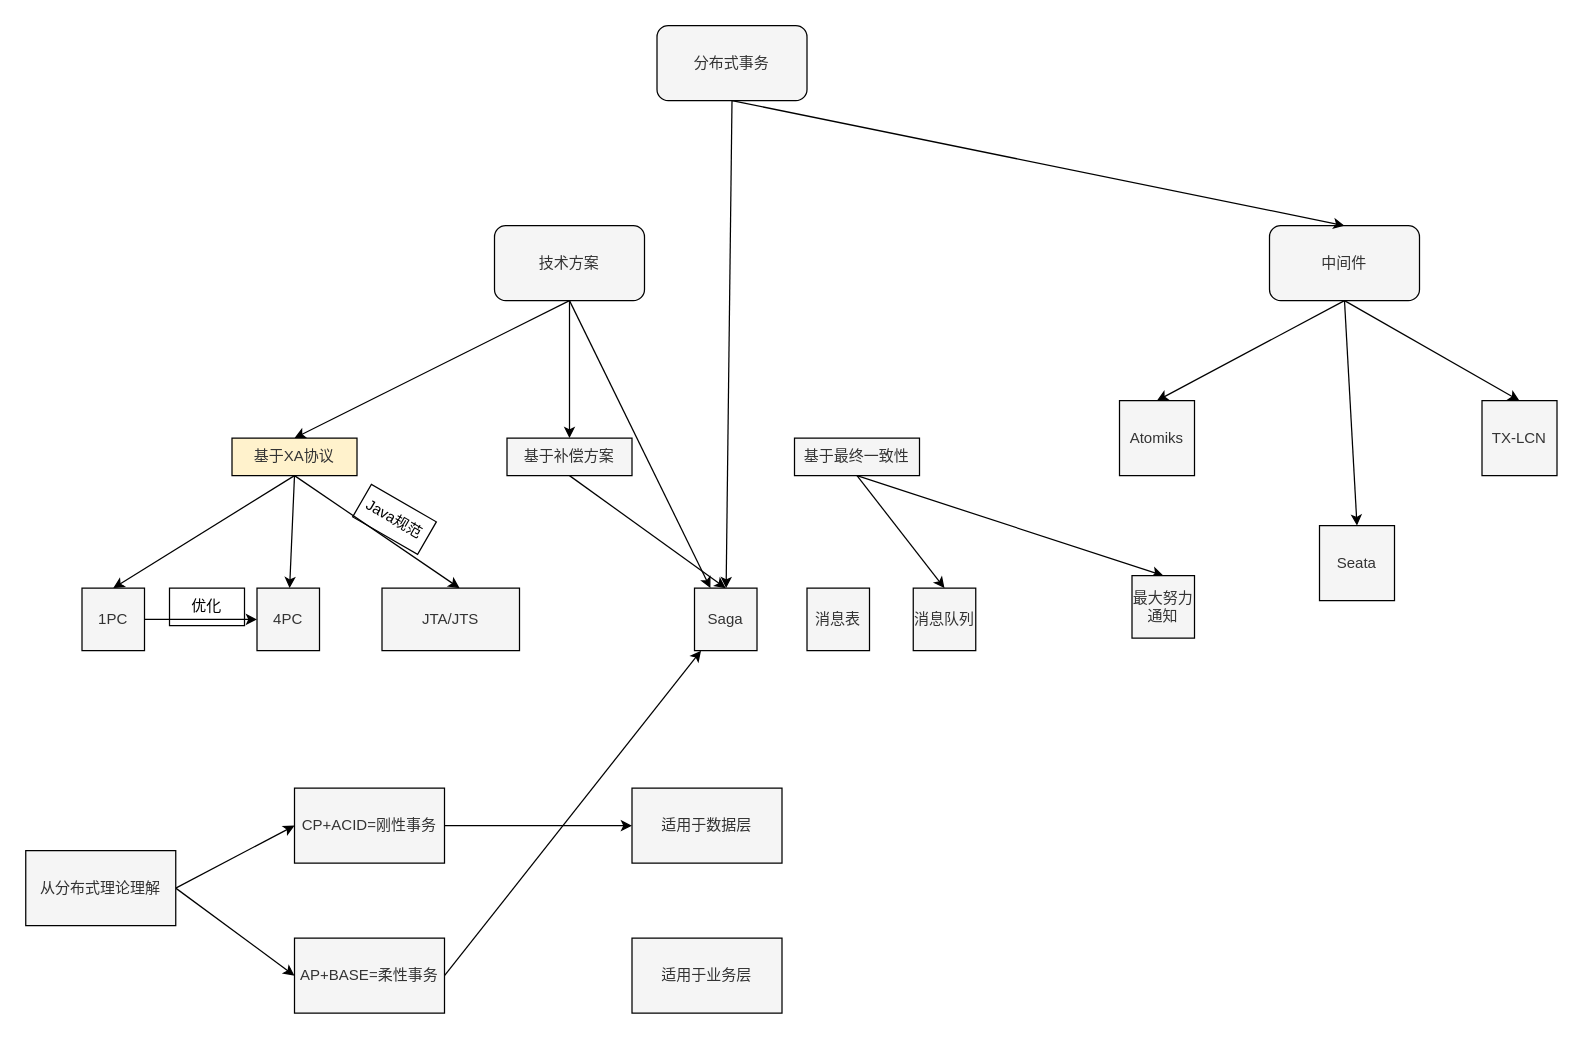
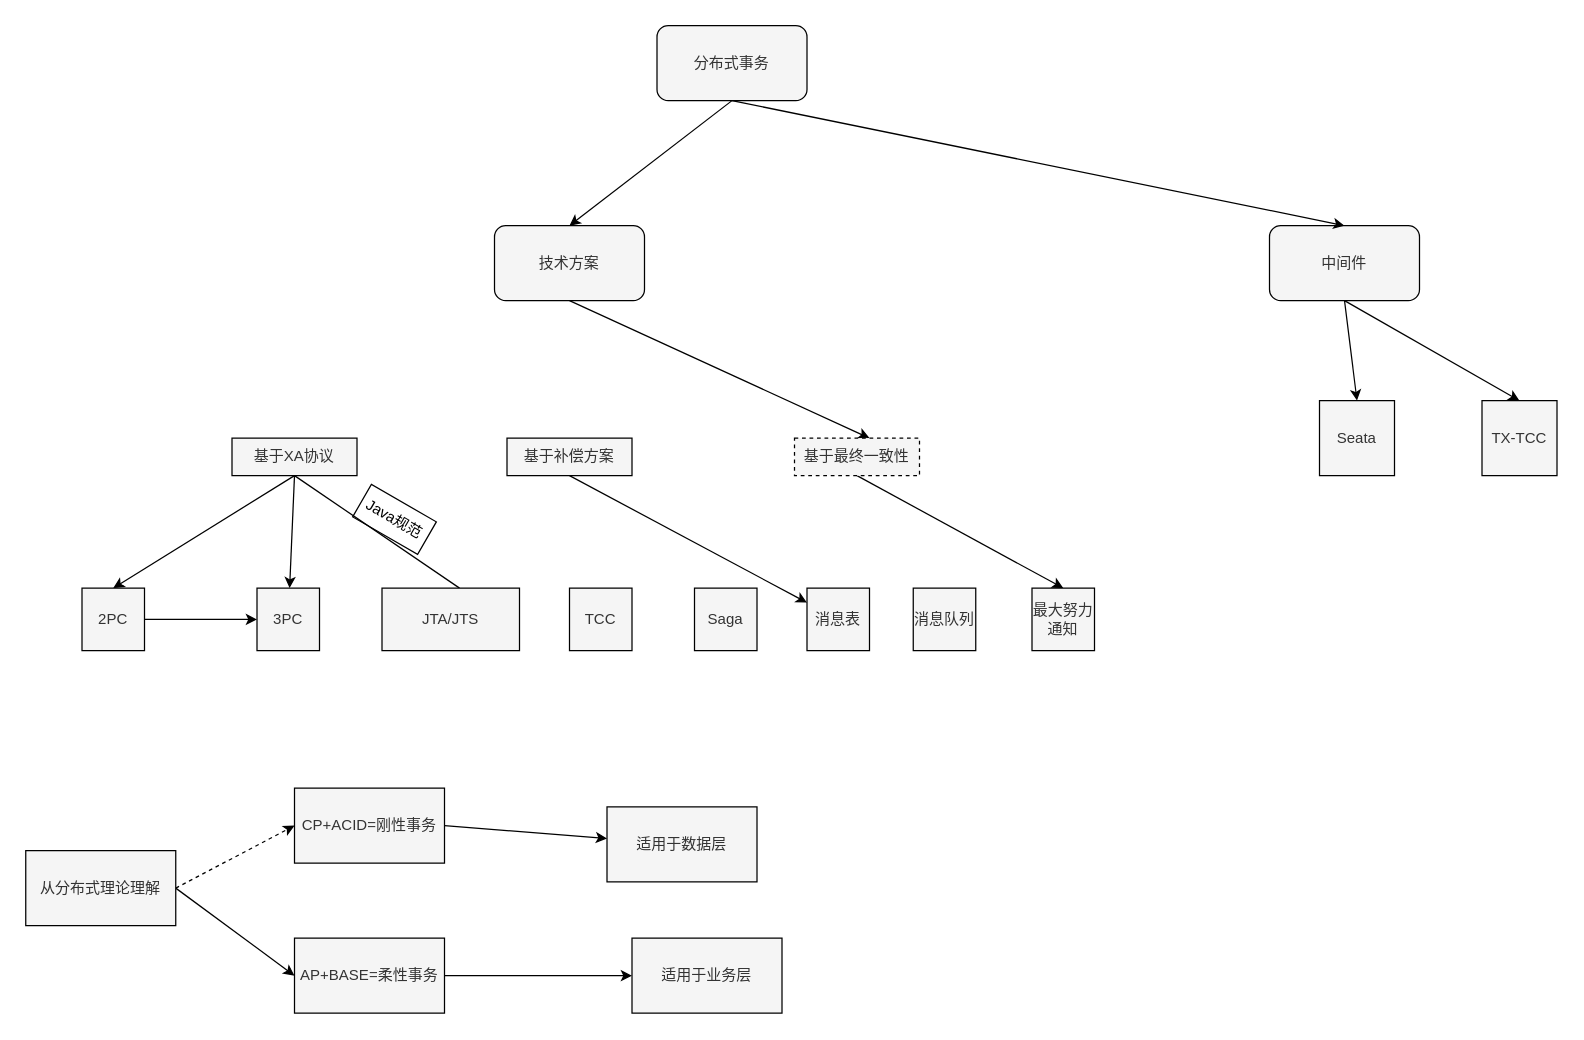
edge "分布式事务" -> "Saga": now "分布式事务" -> "技术方案"
edge "中间件" -> "Atomiks": removed
edge "技术方案" -> "基于补偿方案": removed
edge "技术方案" -> "基于XA协议": removed
edge "技术方案" -> "Saga": now "技术方案" -> "基于最终一致性"
node "Atomiks": removed
node "TX-LCN": label "TX-LCN" -> "TX-TCC"
node "基于XA协议": fillcolor #fff2cc -> #f5f5f5
node "基于最终一致性": style solid -> dashed
edge "基于补偿方案" -> "Saga": now "基于补偿方案" -> "消息表"
edge "基于最终一致性" -> "消息队列": removed
node "Seata": moved (1357, 563) -> (1357, 438)
edge "基于XA协议" -> "JTA/JTS": arrowhead classic -> none
node "优化": removed
node "最大努力通知": moved (1163, 607) -> (1063, 619)
node "1PC": label "1PC" -> "2PC"
node "4PC": label "4PC" -> "3PC"
node "TCC": added
edge "AP+BASE=柔性事务" -> "Saga": now "AP+BASE=柔性事务" -> "适用于业务层"
node "适用于数据层": moved (707, 826) -> (682, 844)
edge "从分布式理论理解" -> "CP+ACID=刚性事务": style solid -> dashed
